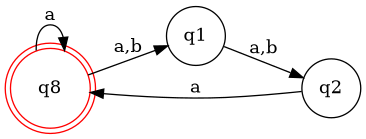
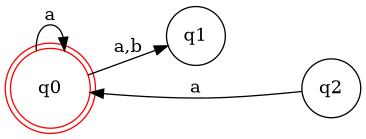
edge "q1" -> "q2": removed, label "a,b"
node "q8": label "q8" -> "q0"
